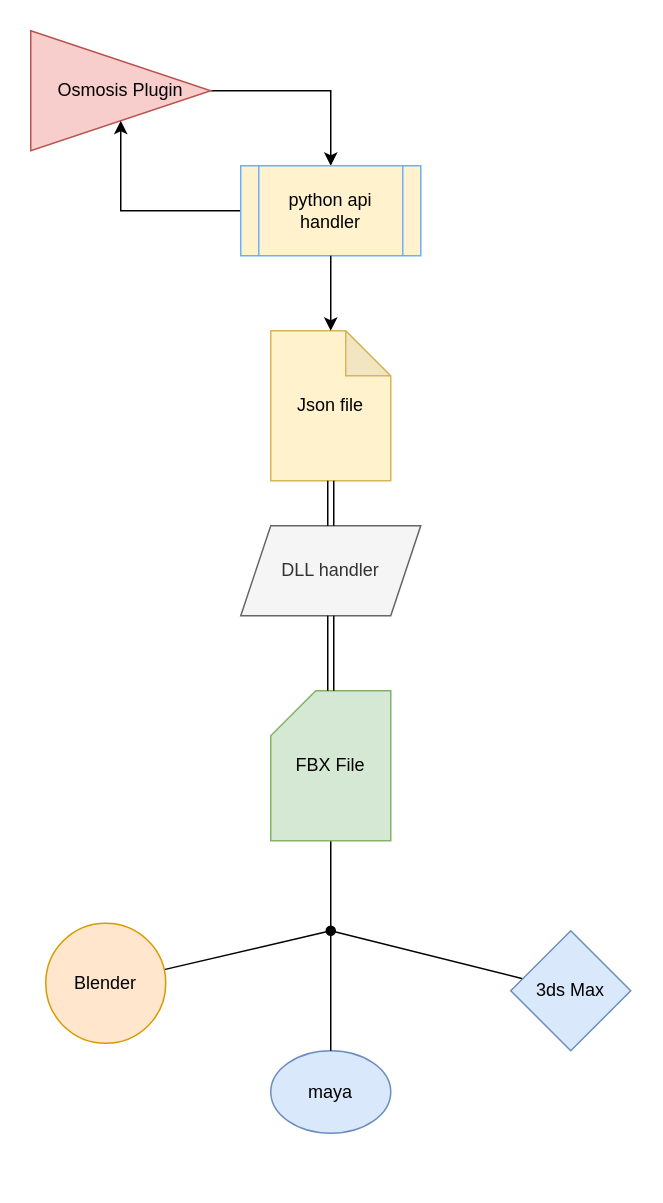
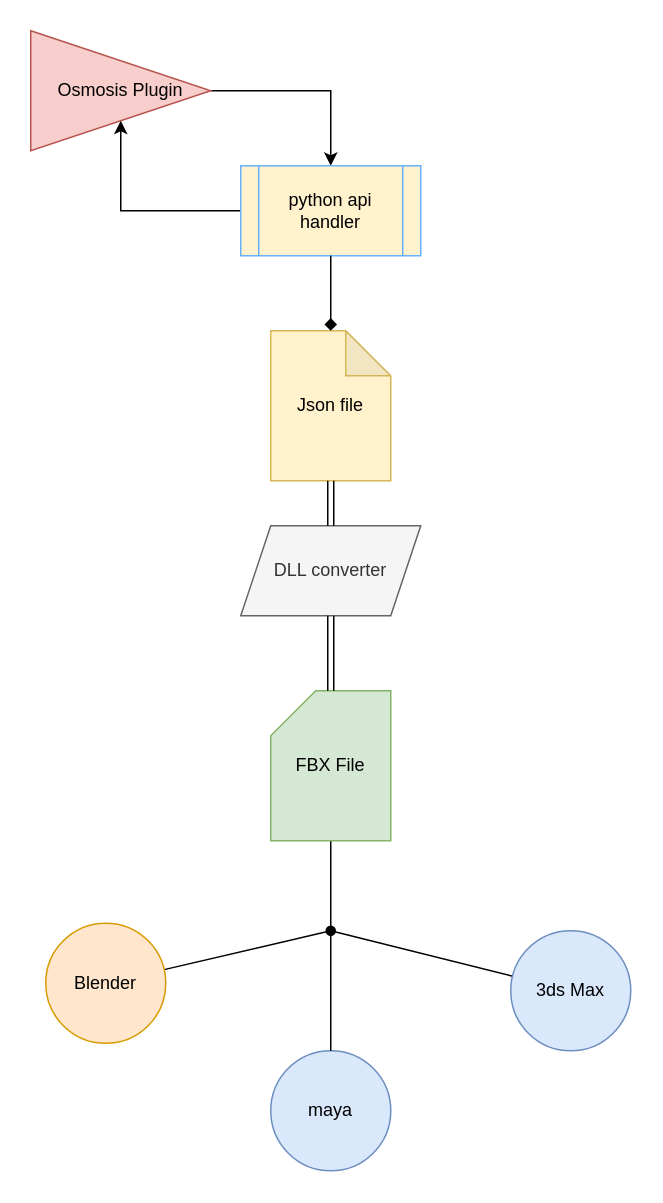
edge "python api handler" -> "Json file": arrowhead classic -> diamond
node "DLL handler": label "DLL handler" -> "DLL converter"
node "3ds Max": shape diamond -> ellipse
node "maya": size 120x83 -> 120x120
